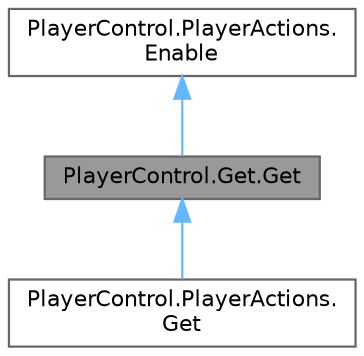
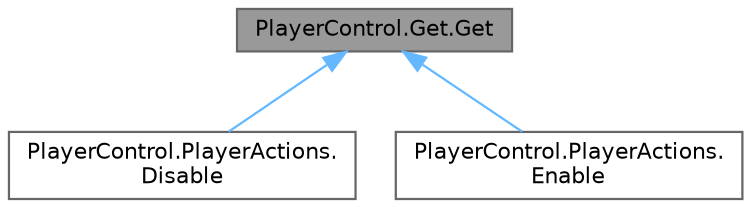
edge "PlayerControl.Get.Get" -> "PlayerControl.PlayerActions. Enable": reversed
node "PlayerControl.PlayerActions. Get": label "PlayerControl.PlayerActions. Get" -> "PlayerControl.PlayerActions. Disable"
